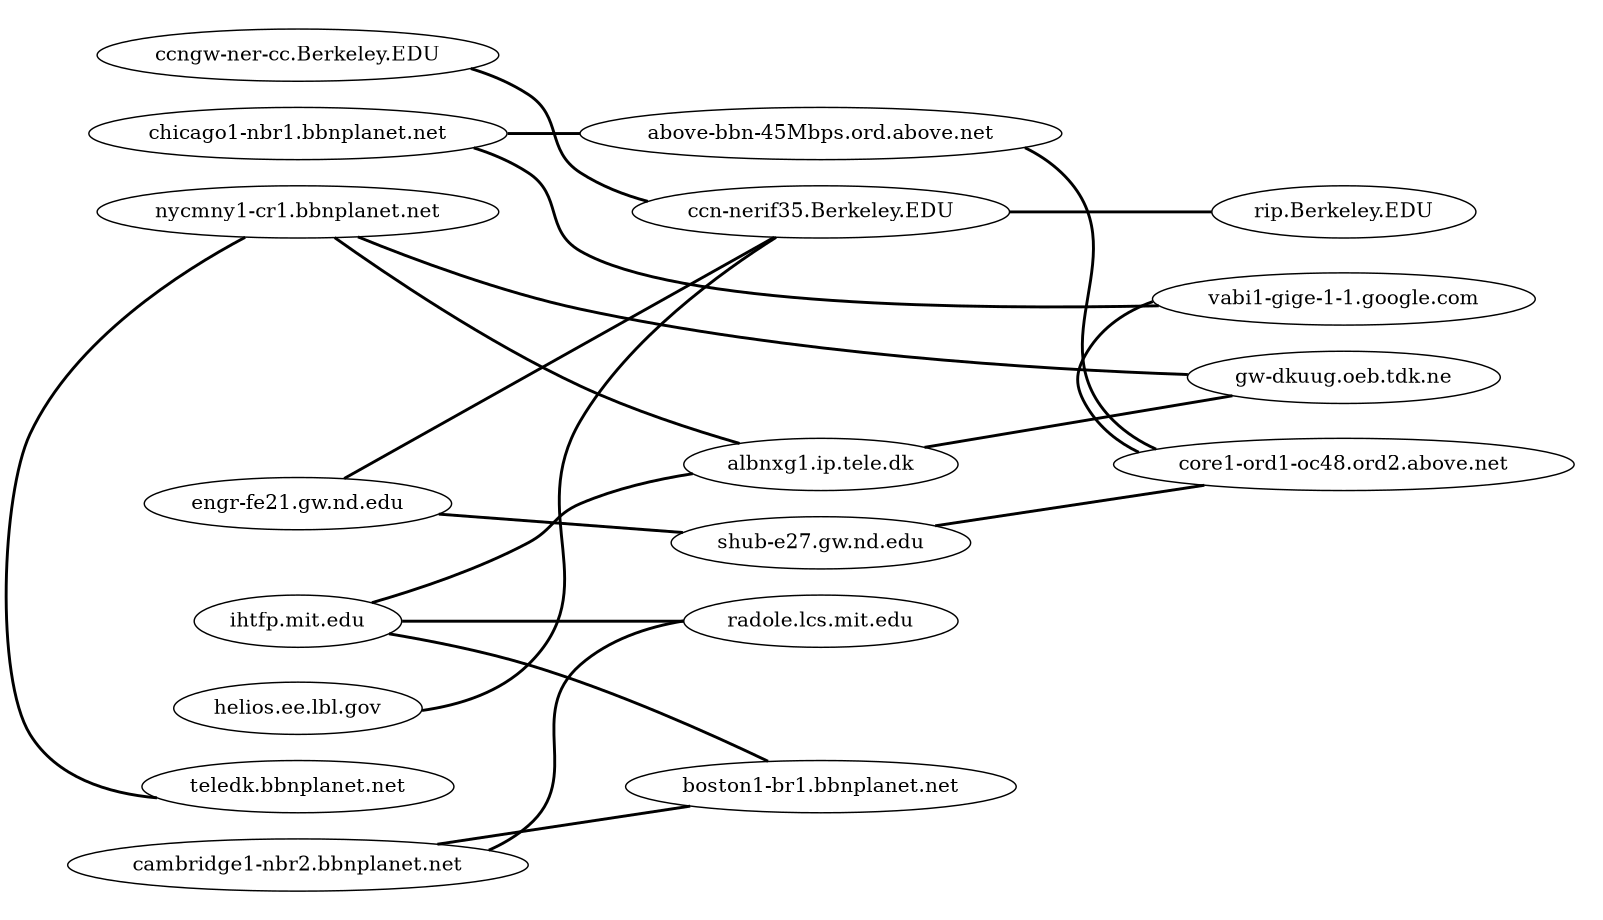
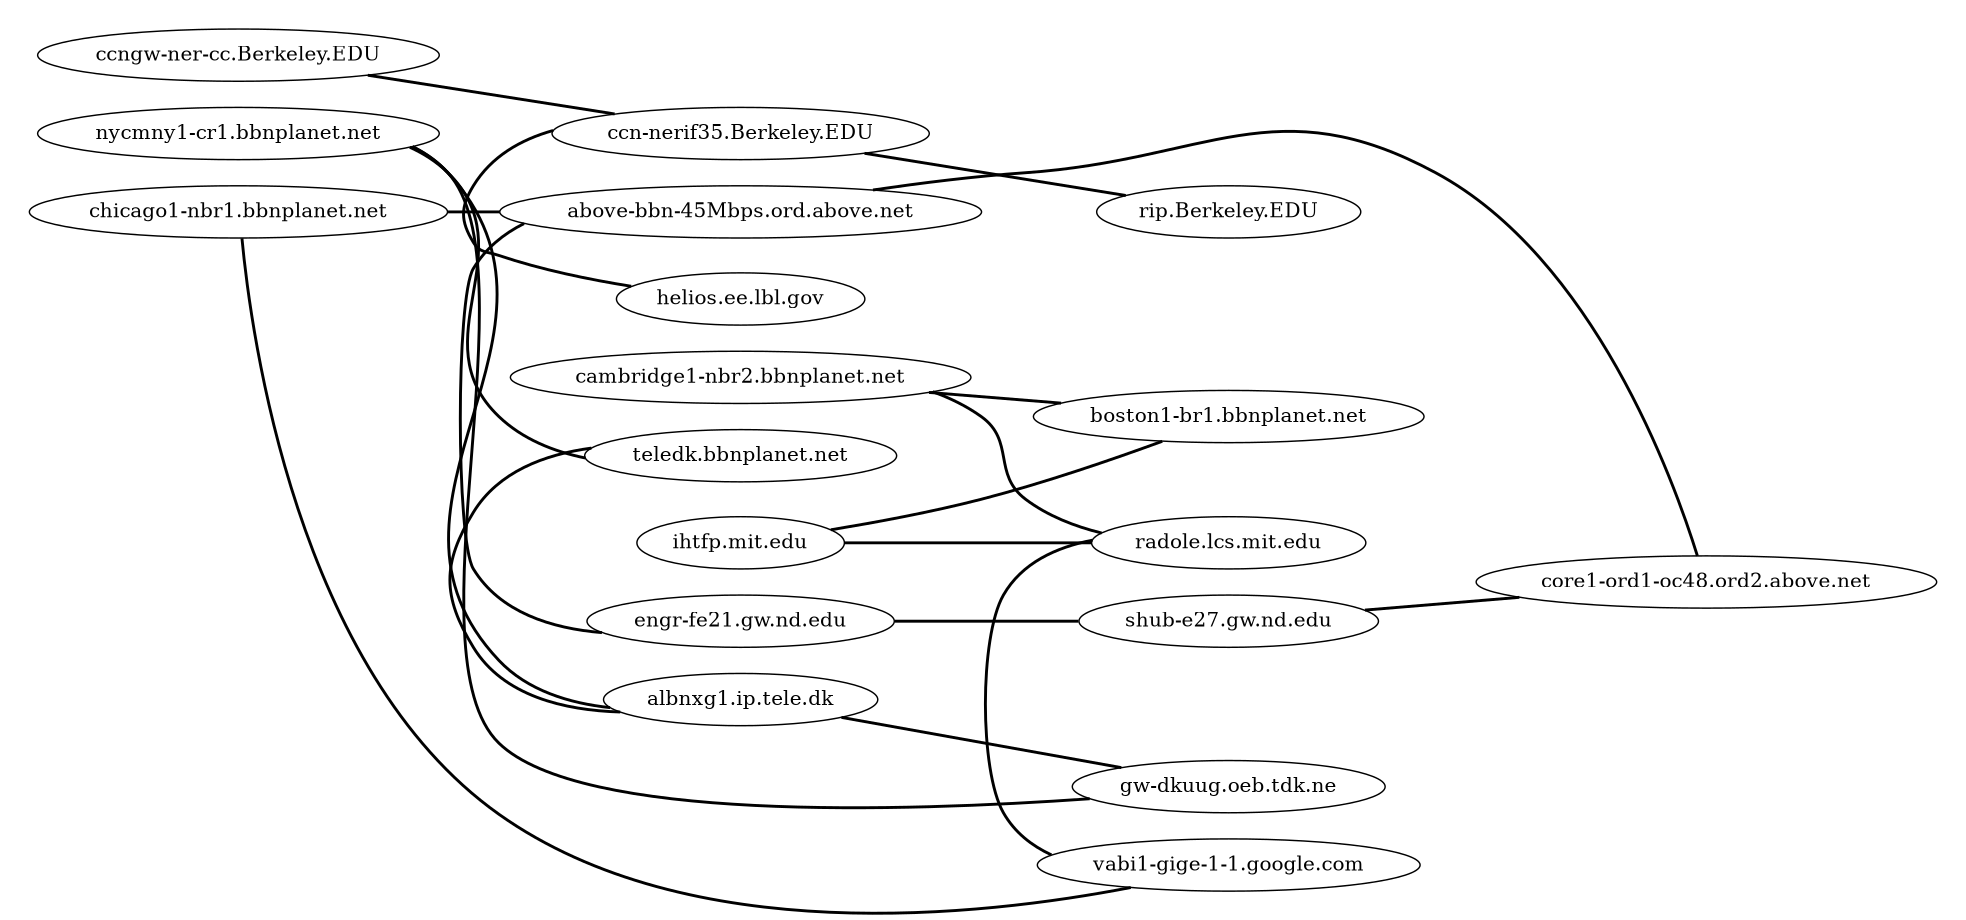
edge "ccn-nerif35.Berkeley.EDU" -- "engr-fe21.gw.nd.edu": now "above-bbn-45Mbps.ord.above.net" -- "engr-fe21.gw.nd.edu"
edge "vabi1-gige-1-1.google.com" -- "core1-ord1-oc48.ord2.above.net": now "vabi1-gige-1-1.google.com" -- "radole.lcs.mit.edu"
edge "albnxg1.ip.tele.dk" -- "ihtfp.mit.edu": now "albnxg1.ip.tele.dk" -- "teledk.bbnplanet.net"
